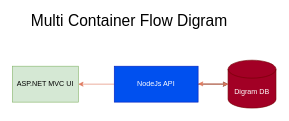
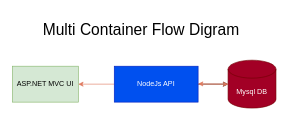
node "Multi Container Flow Digram": moved (129, 21) -> (141, 30)
node "Digram DB": label "Digram DB" -> "Mysql DB"
